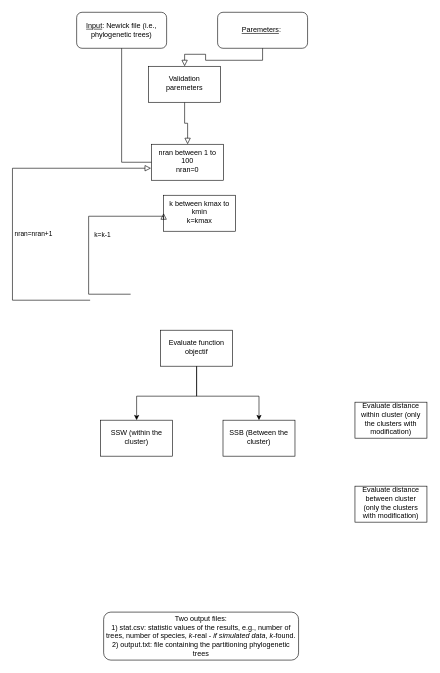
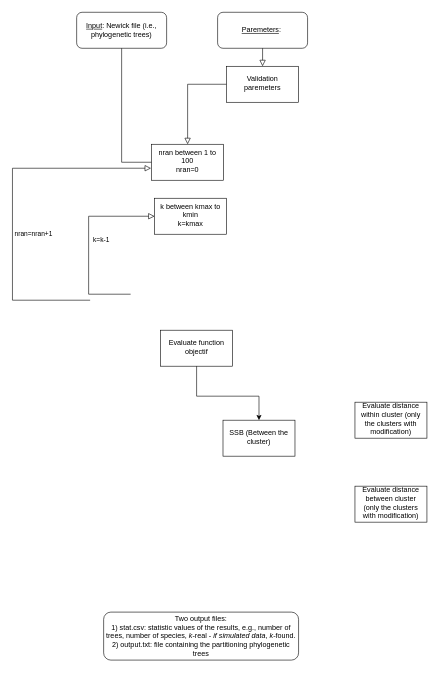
node "Validation paremeters": moved (185, 84) -> (263, 84)
node "k between kmax to kmin k=kmax": moved (200, 213) -> (191, 216)
edge "Evaluate function objectif" -> "SSW (within the cluster)": removed
node "SSW (within the cluster)": removed
